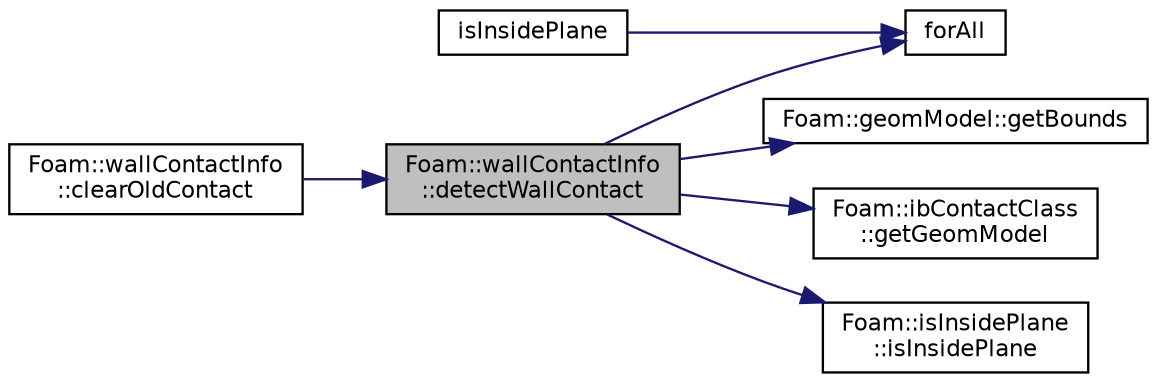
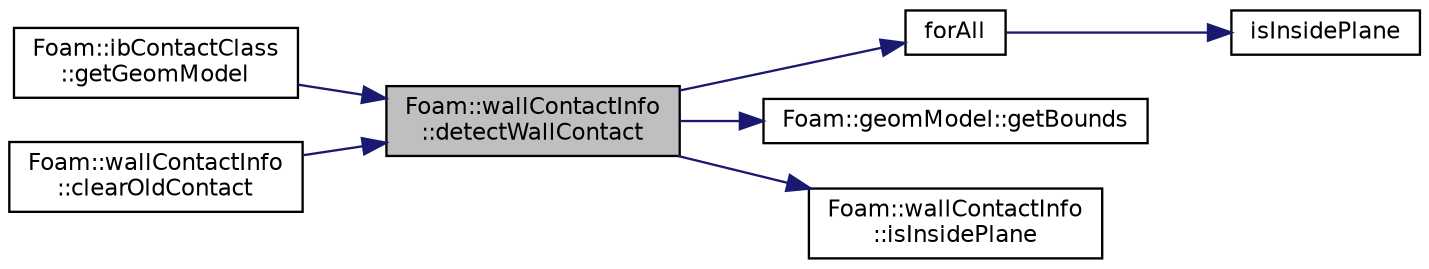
edge "isInsidePlane" -> "forAll": reversed
edge "Foam::wallContactInfo ::detectWallContact" -> "Foam::ibContactClass ::getGeomModel": reversed
node "Foam::isInsidePlane ::isInsidePlane": label "Foam::isInsidePlane ::isInsidePlane" -> "Foam::wallContactInfo ::isInsidePlane"
